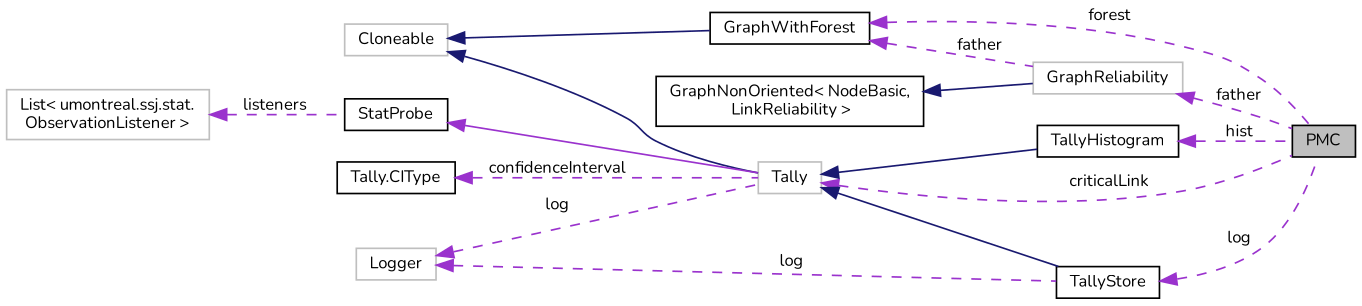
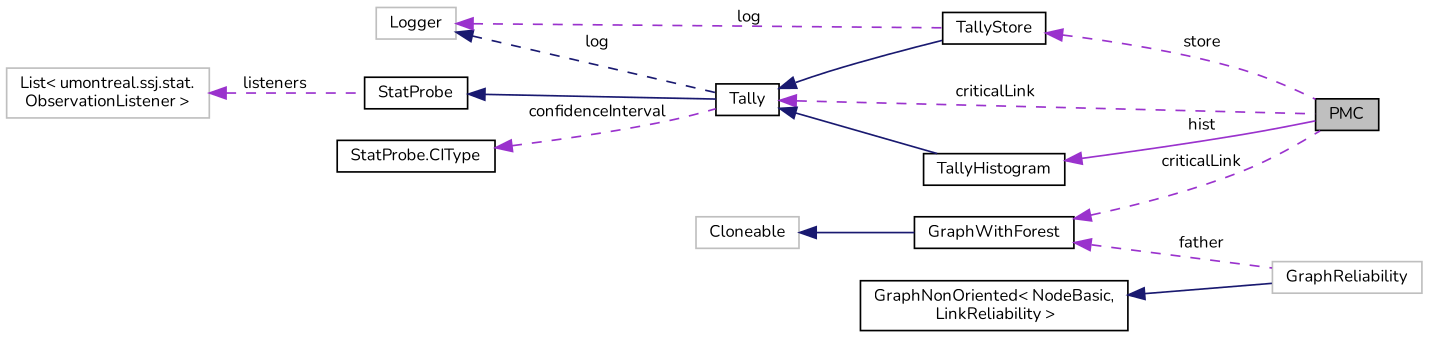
edge "PMC" -> "GraphWithForest": label " forest" -> " criticalLink"
edge "Tally" -> "Cloneable": removed
edge "PMC" -> "GraphReliability": removed, label "father"
edge "PMC" -> "TallyHistogram": style dashed -> solid
edge "Tally" -> "StatProbe": color darkorchid3 -> midnightblue
node "Tally.CIType": label "Tally.CIType" -> "StatProbe.CIType"
node "Tally": color grey75 -> black
edge "Tally" -> "Logger": color darkorchid3 -> midnightblue
edge "PMC" -> "TallyStore": label " log" -> " store"
